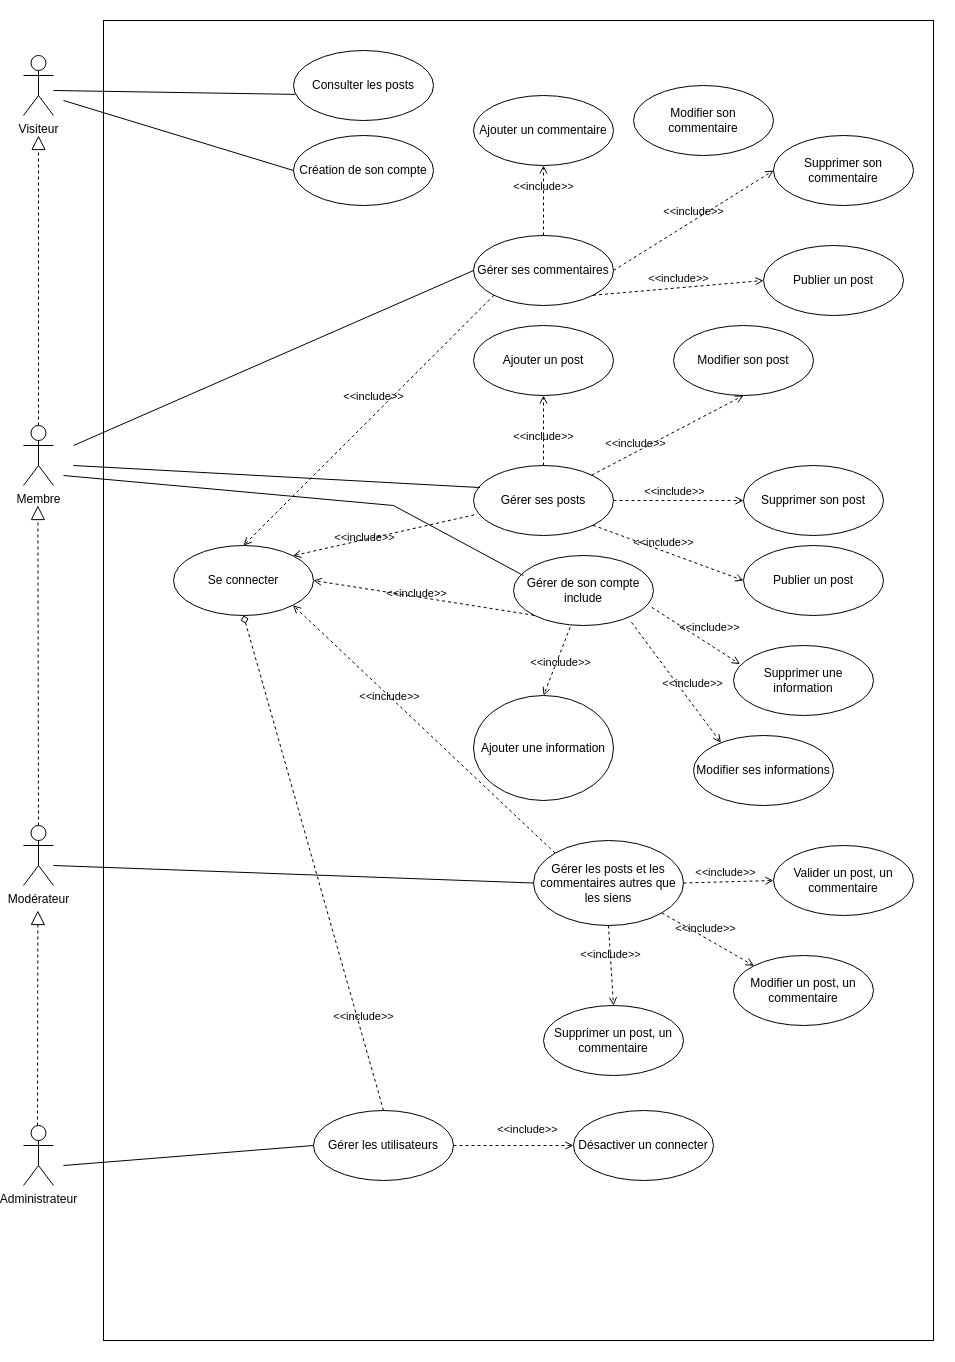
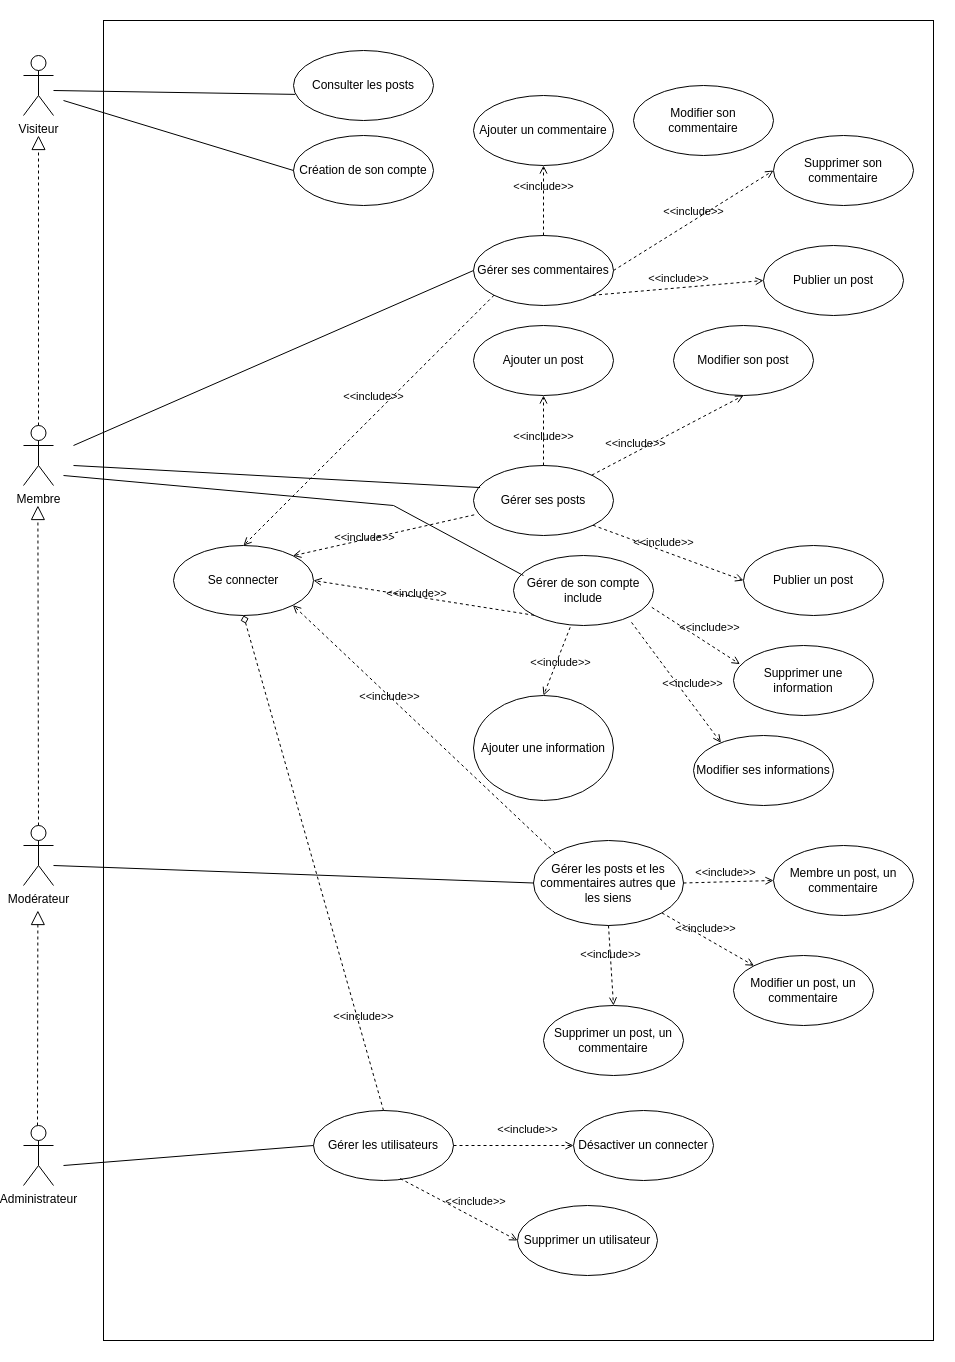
edge "Gérer ses posts" -> "Supprimer son post": removed, label "<<include>>"
node "Supprimer son post": removed
node "Valider un post, un commentaire": label "Valider un post, un commentaire" -> "Membre un post, un commentaire"
edge "Gérer les utilisateurs" -> "Supprimer un utilisateur": added, label "<<include>>"
node "Supprimer un utilisateur": added
